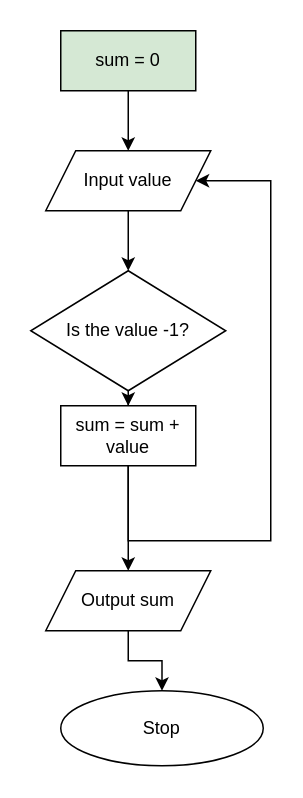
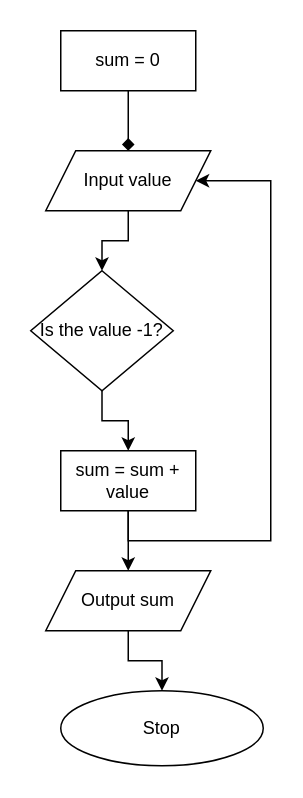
node "sum = 0": fillcolor #d5e8d4 -> #ffffff
edge "sum = 0" -> "Input value": arrowhead classic -> diamond
node "Is the value -1?": size 195x120 -> 143x120
node "sum = sum + value": moved (128, 436) -> (128, 481)
